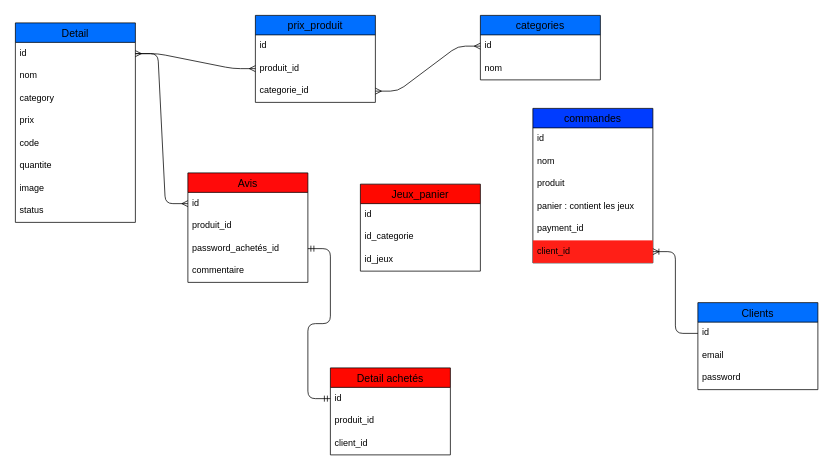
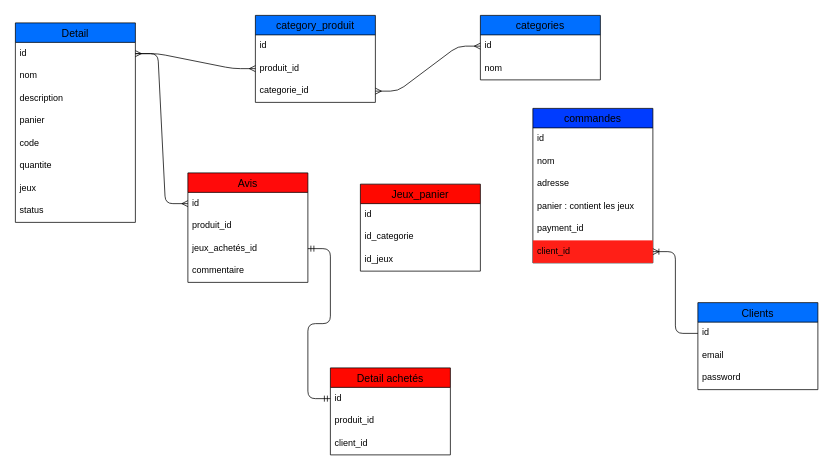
node "prix_produit": label "prix_produit" -> "category_produit"
node "category": label "category" -> "description"
node "prix": label "prix" -> "panier"
node "produit": label "produit" -> "adresse"
node "image": label "image" -> "jeux"
node "password_achetés_id": label "password_achetés_id" -> "jeux_achetés_id"
